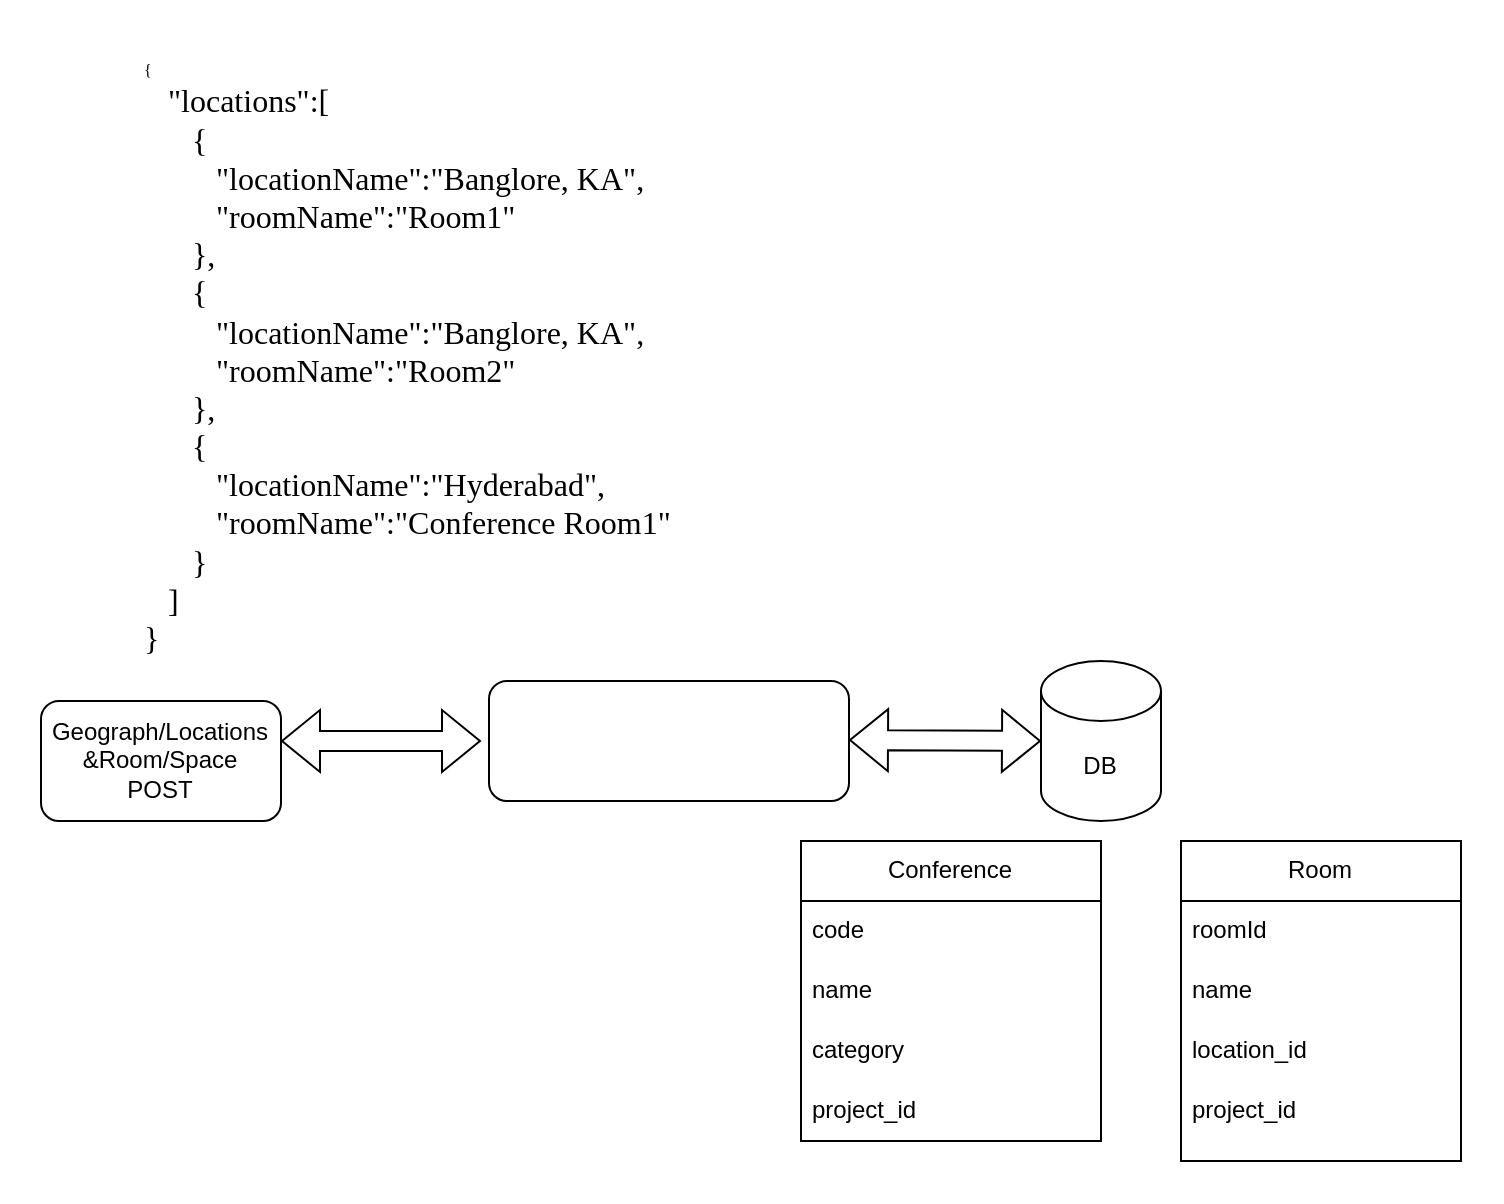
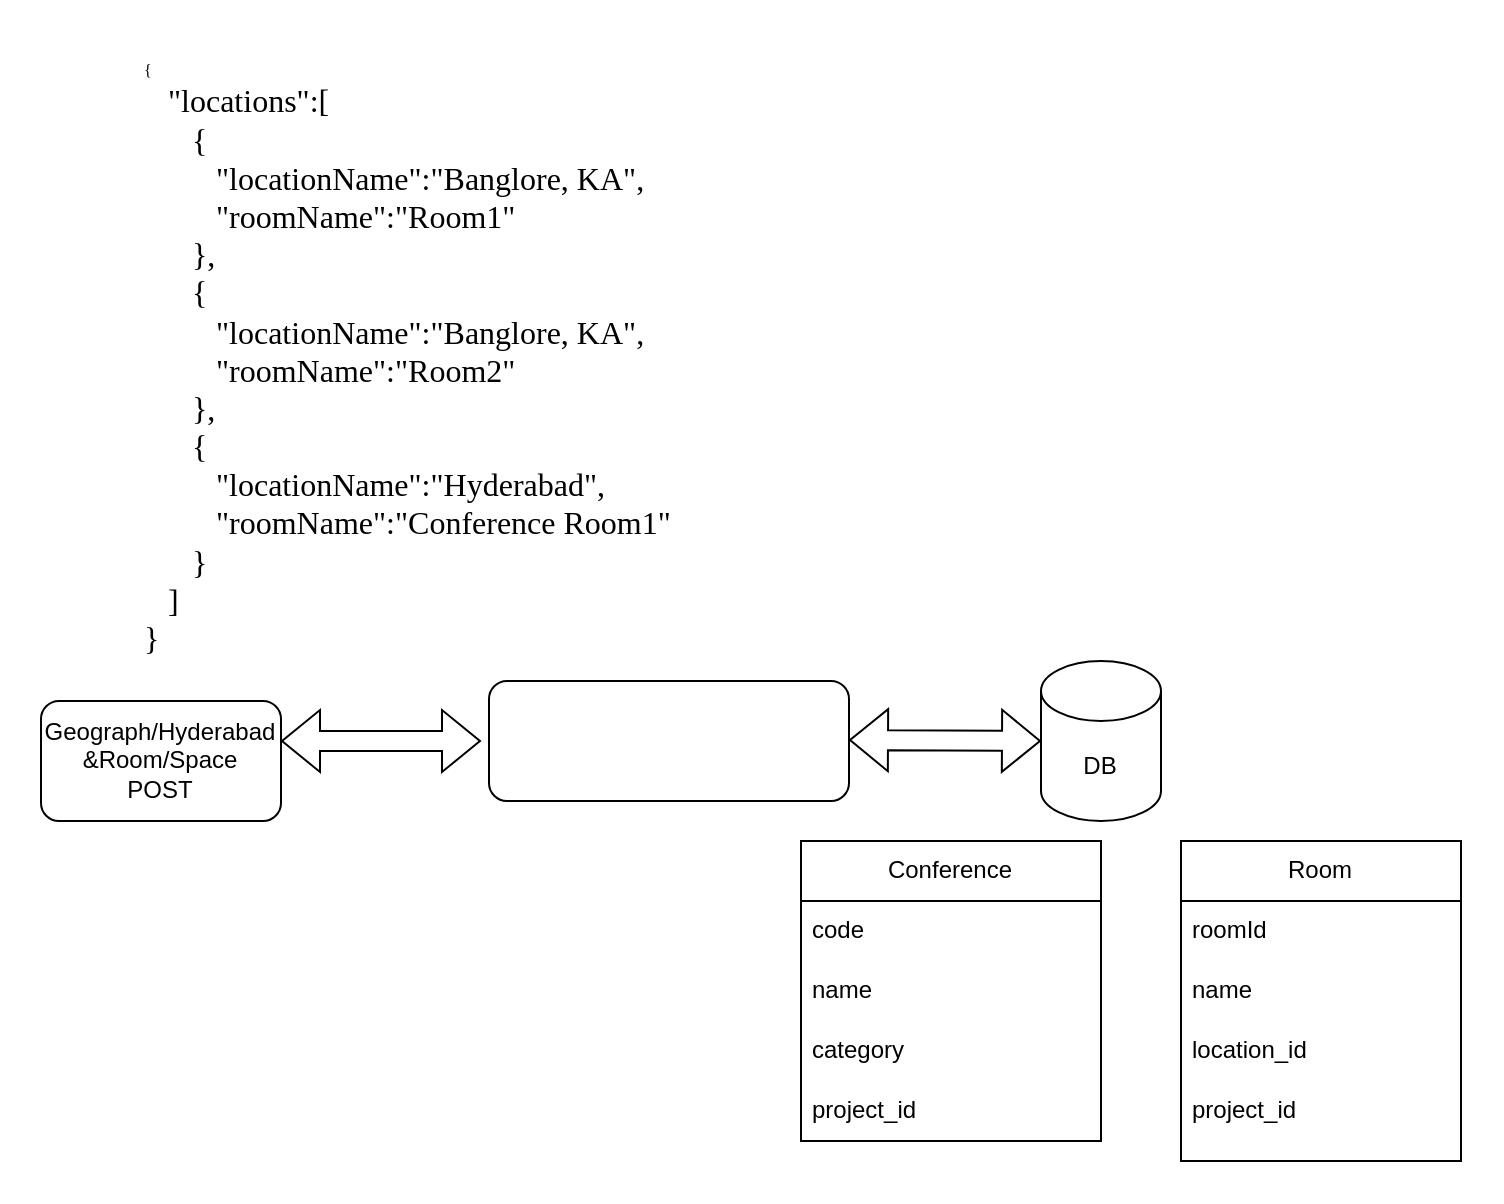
node "Geograph/Locations &Room/Space POST": label "Geograph/Locations &Room/Space POST" -> "Geograph/Hyderabad &Room/Space POST"
